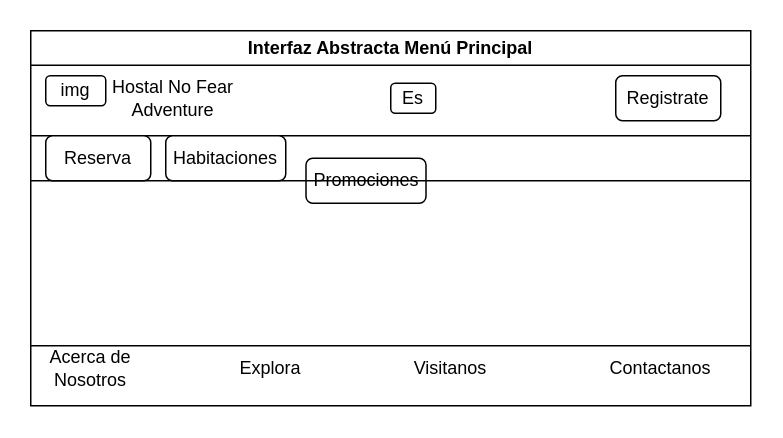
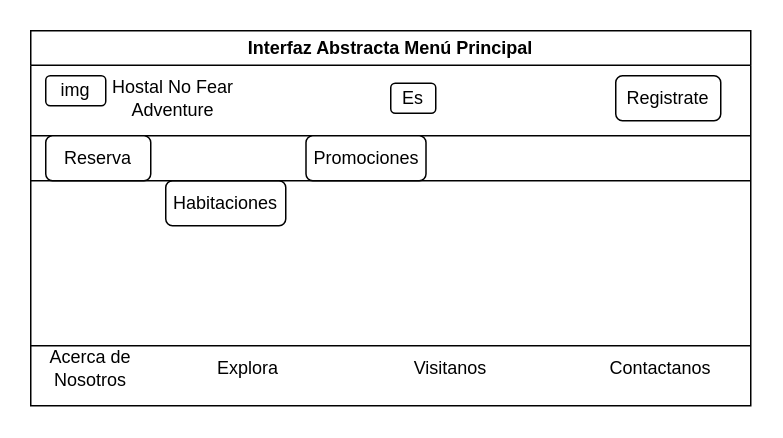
node "Habitaciones": moved (226, 158) -> (226, 203)
node "Promociones": moved (366, 181) -> (366, 158)
node "Explora": moved (271, 368) -> (248, 368)
